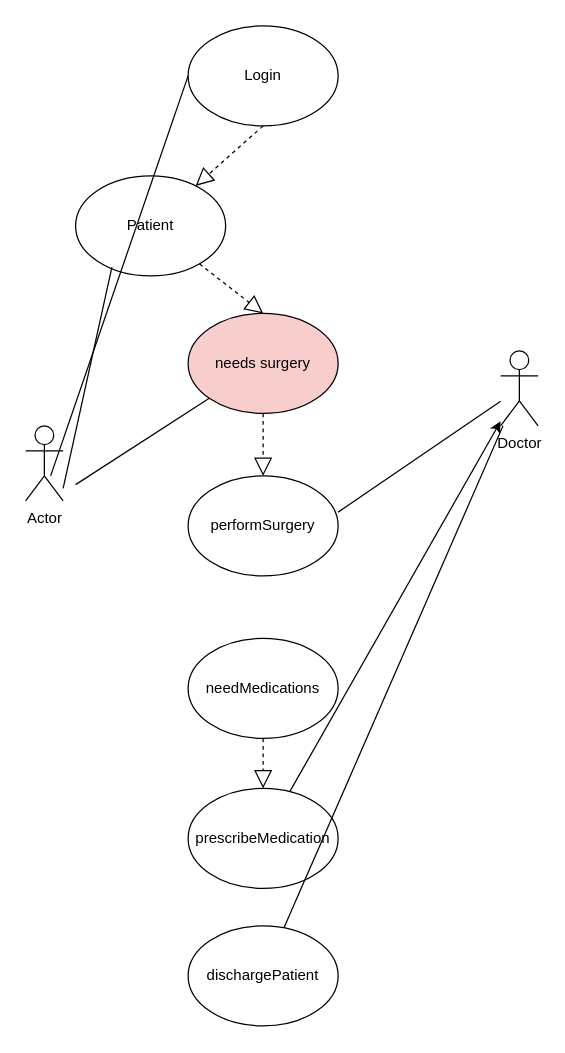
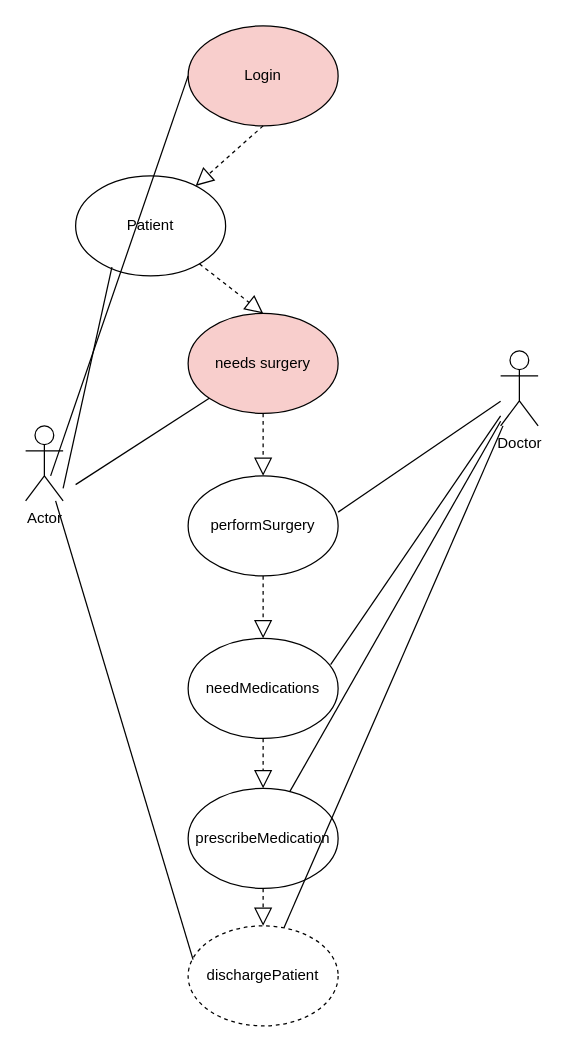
node "Login": fillcolor #ffffff -> #f8cecc
edge "prescribeMedication" -> "Doctor": arrowhead classic -> none
edge "Doctor" -- "needMedications": added
edge "performSurgery" -> "needMedications": added
edge "Actor" -- "dischargePatient": added
edge "prescribeMedication" -> "dischargePatient": added
node "dischargePatient": style solid -> dashed
